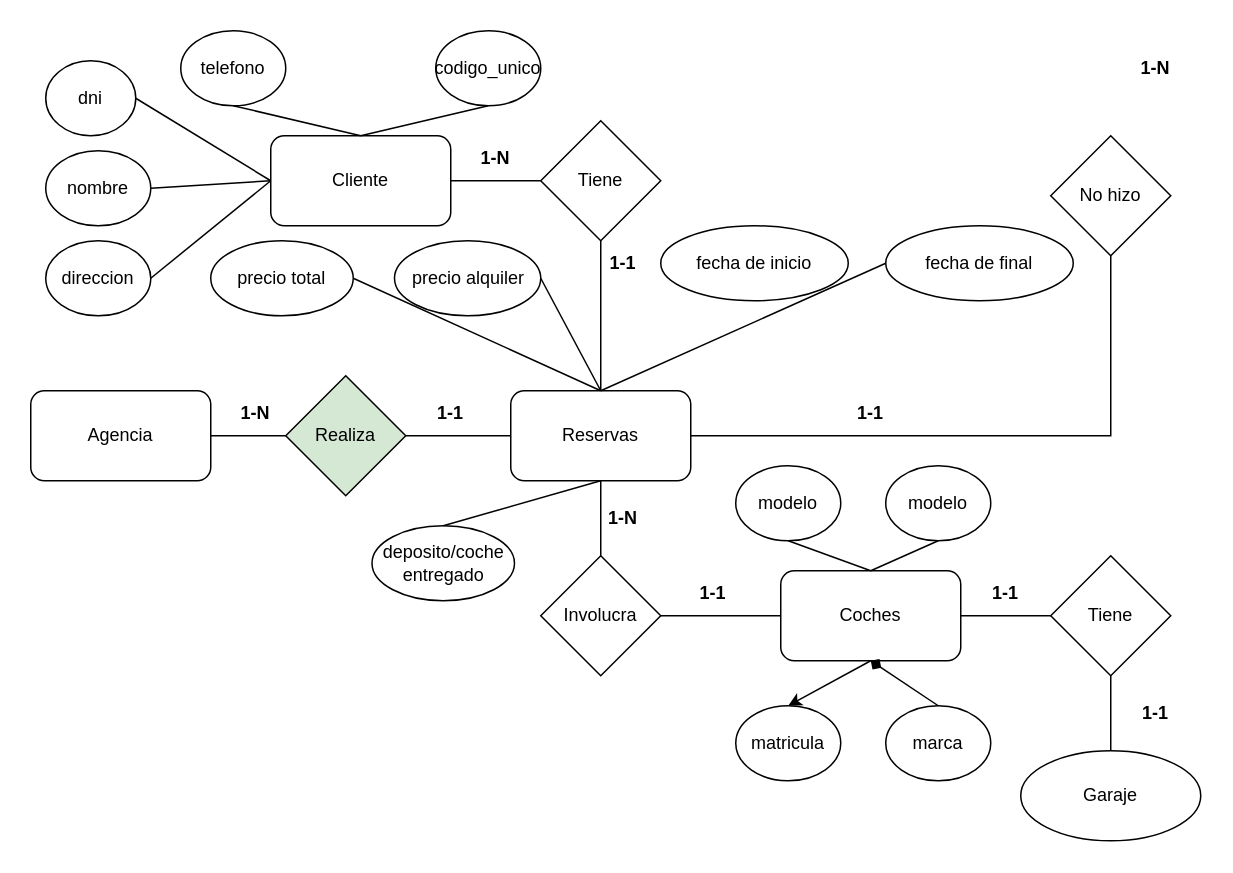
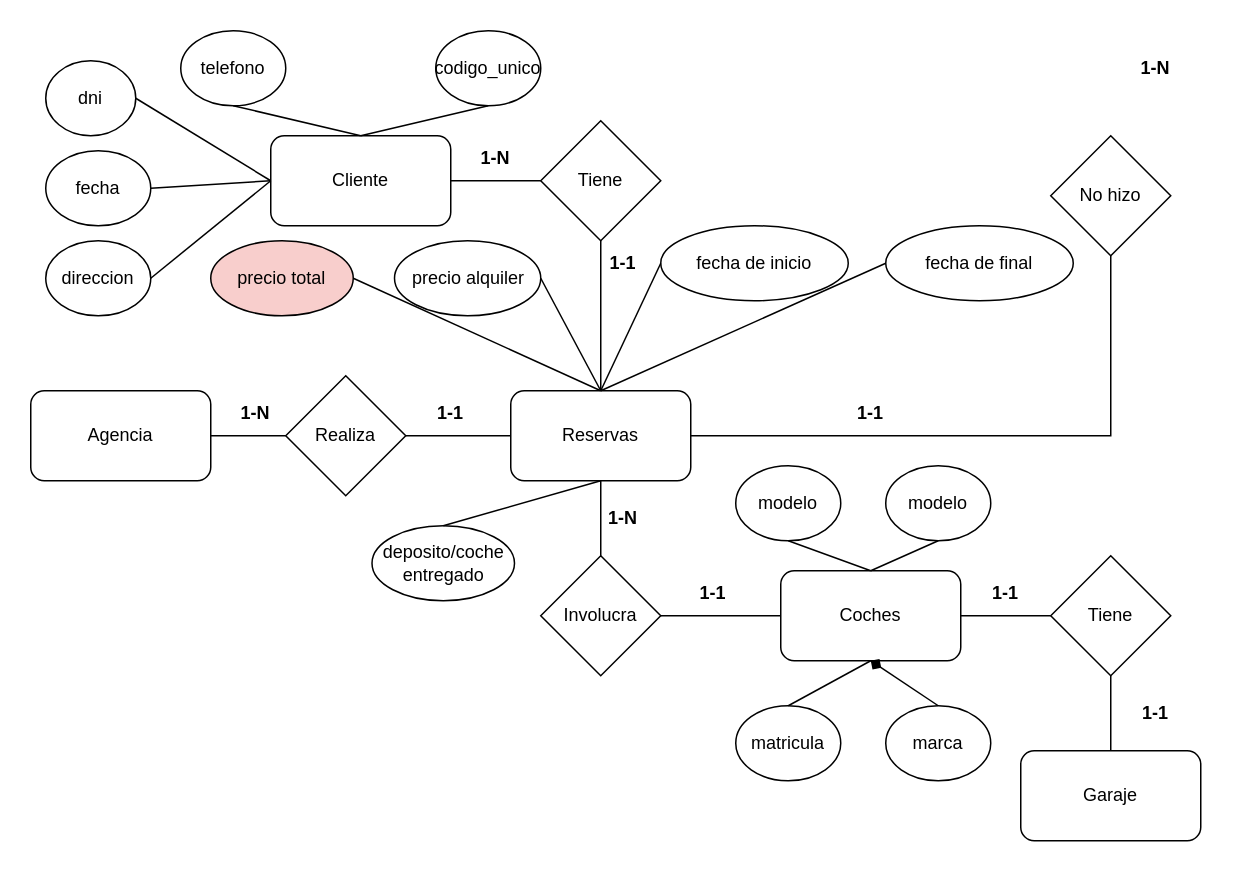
node "nombre": label "nombre" -> "fecha"
node "precio total": fillcolor #ffffff -> #f8cecc
edge "fecha de inicio" -- "Reservas": added
node "Realiza": fillcolor #d5e8d4 -> #ffffff
edge "Coches" -> "matricula": arrowhead classic -> none
node "Garaje": shape ellipse -> rounded rectangle
